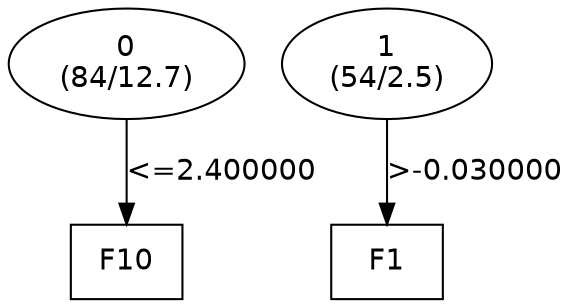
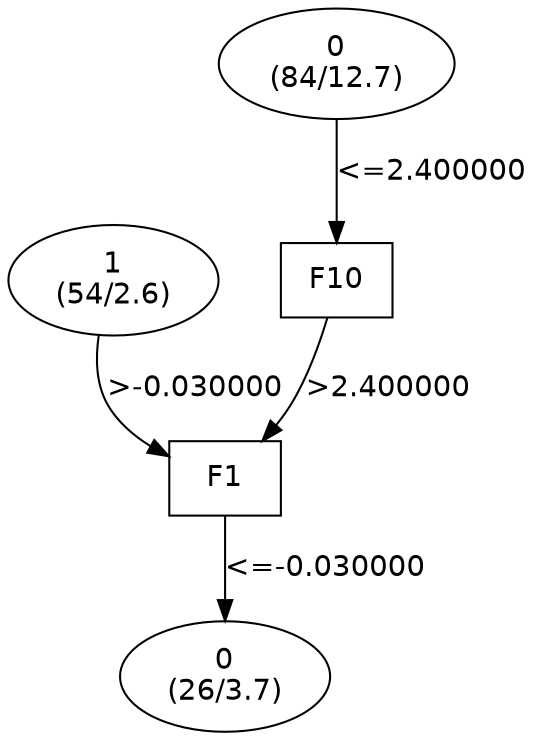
node "1 (54/2.5)": label "1 (54/2.5)" -> "1 (54/2.6)"
edge "F10" -> "F1": added, label ">2.400000"
node "0 (26/3.7)": added
